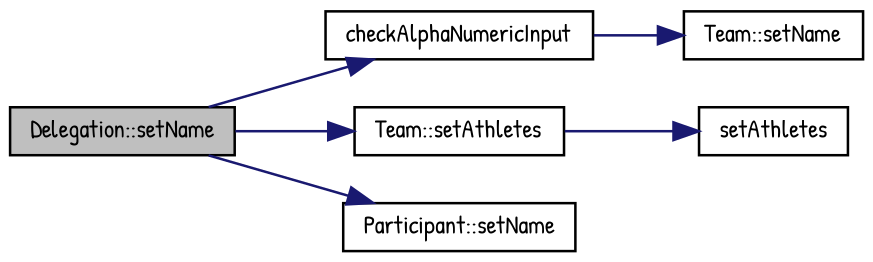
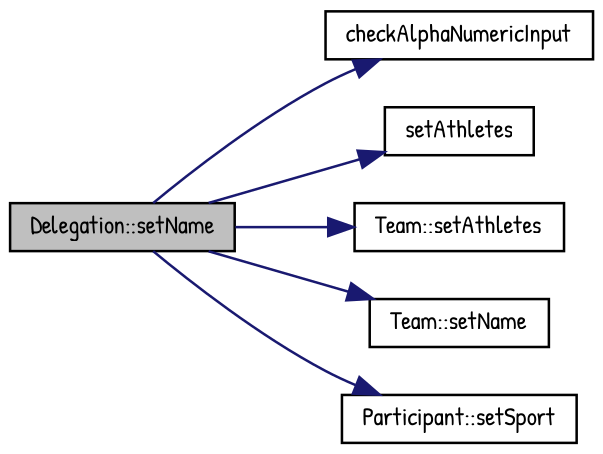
edge "checkAlphaNumericInput" -> "Team::setName": now "Delegation::setName" -> "Team::setName"
edge "Team::setAthletes" -> "setAthletes": now "Delegation::setName" -> "setAthletes"
node "Participant::setName": label "Participant::setName" -> "Participant::setSport"
